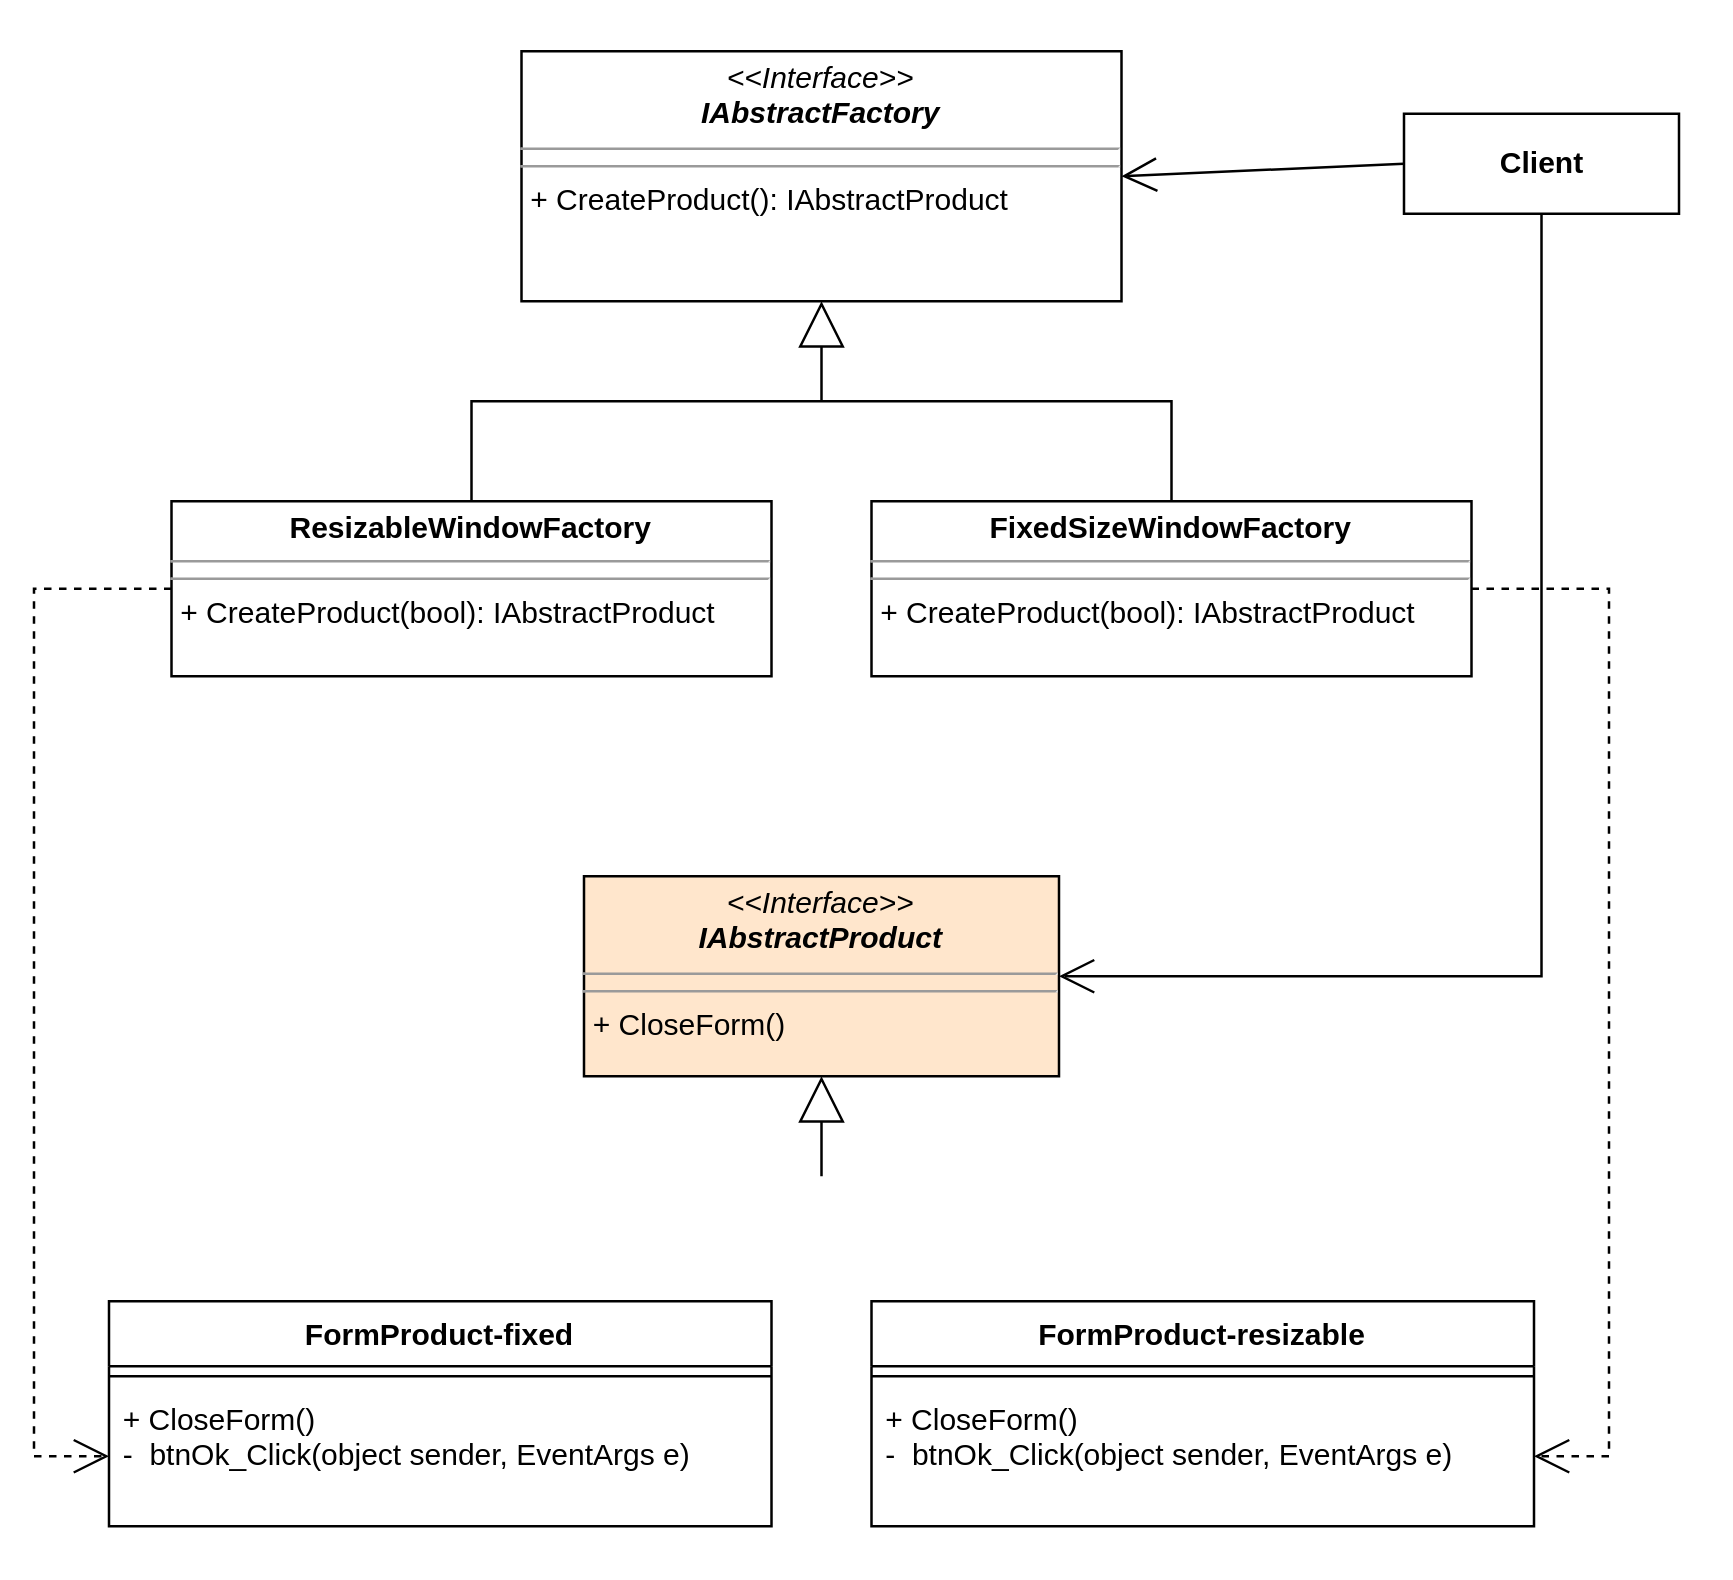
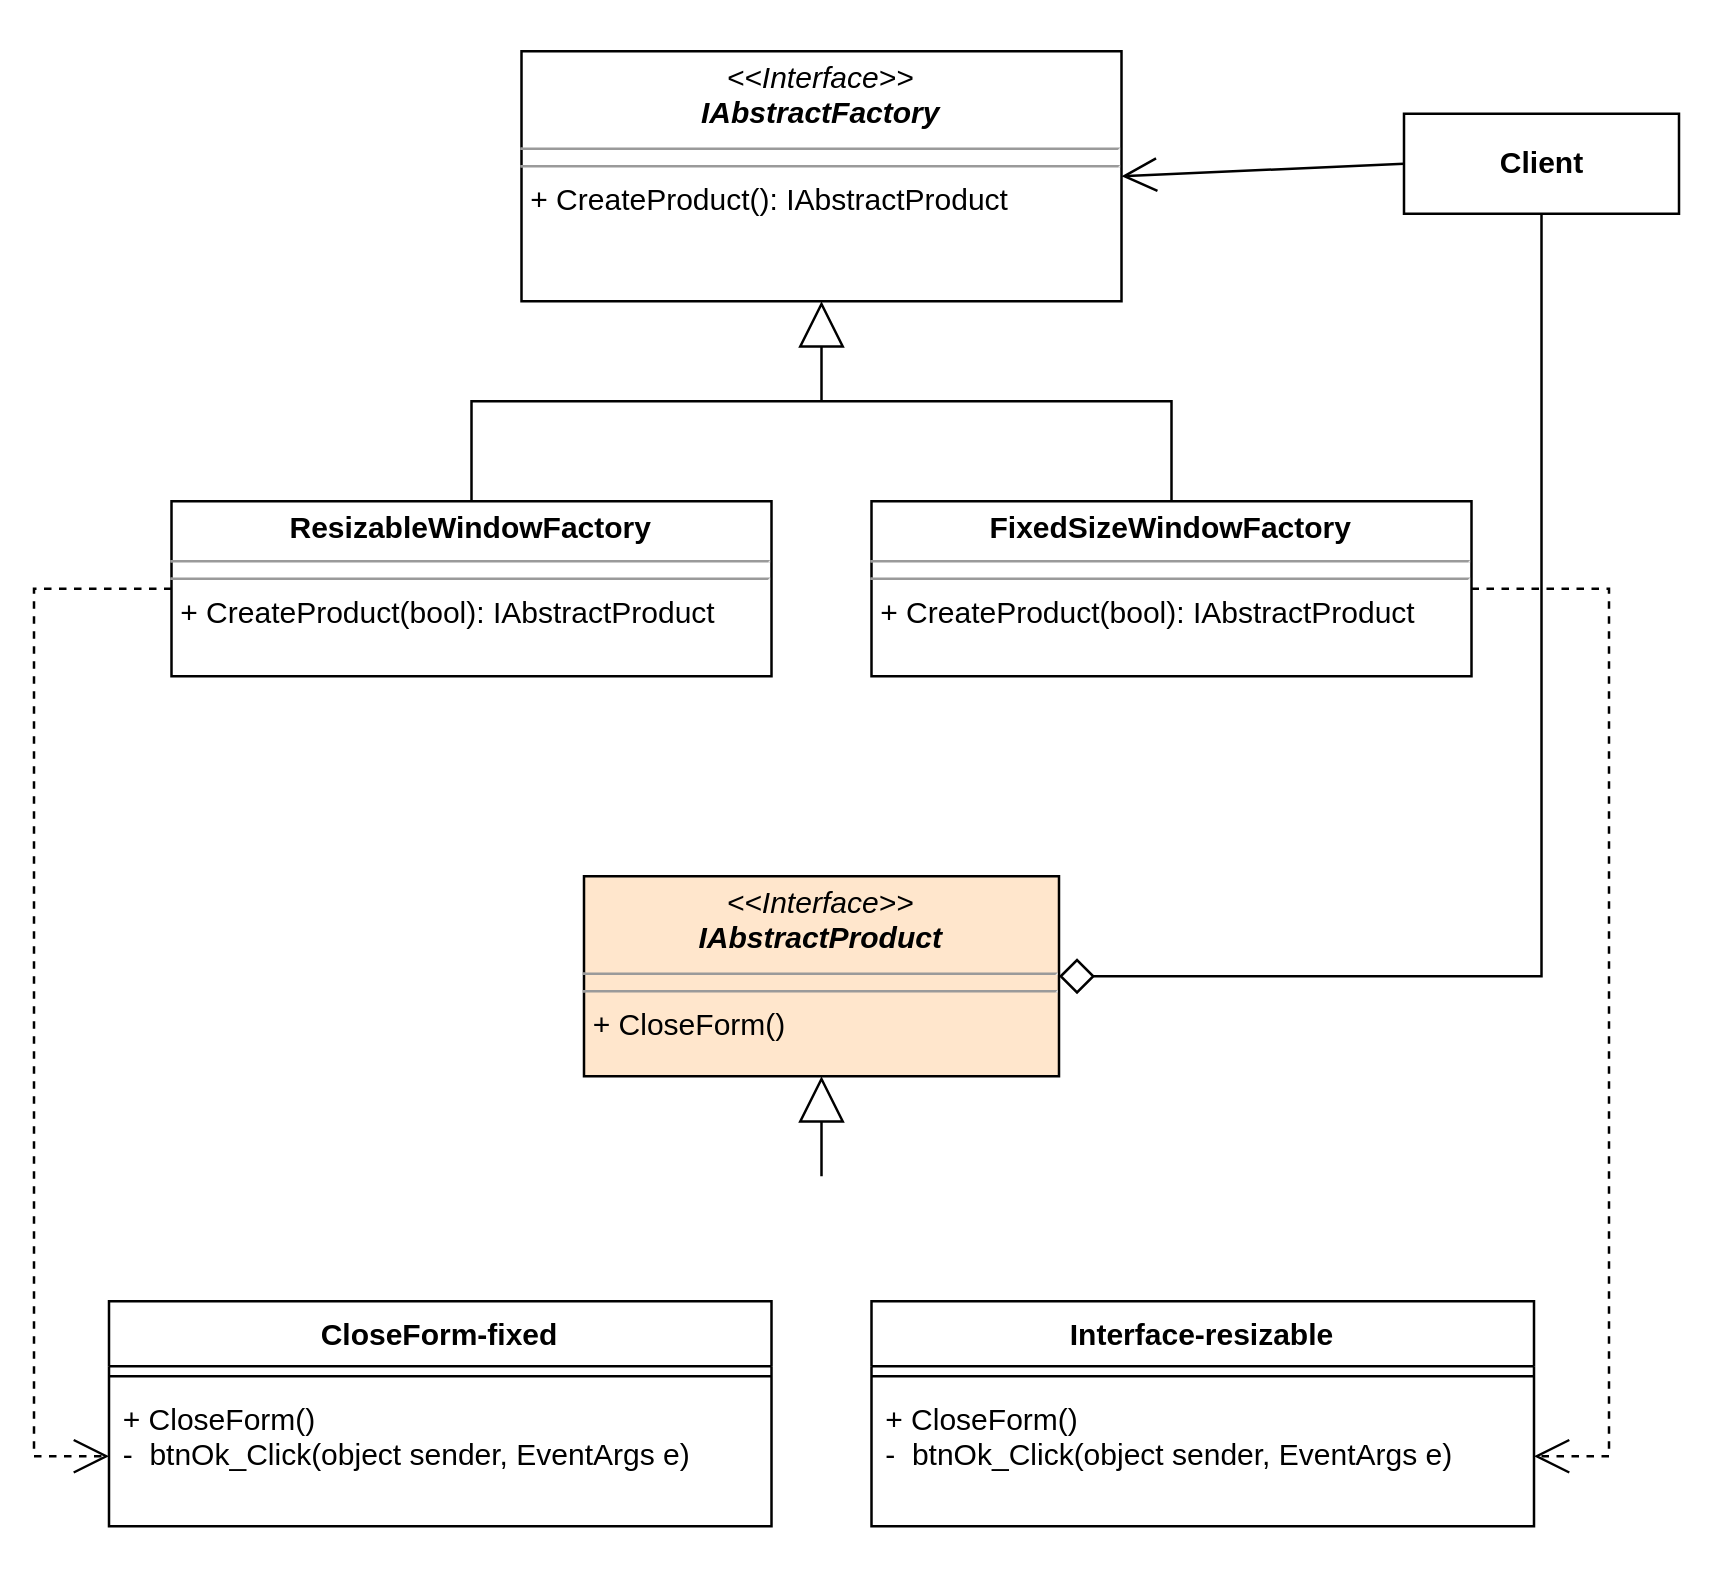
edge "Client" -> "<<Interface>> IAbstractProduct + CloseForm()": arrowhead open -> diamond
node "FormProduct-fixed": label "FormProduct-fixed" -> "CloseForm-fixed"
node "FormProduct-resizable": label "FormProduct-resizable" -> "Interface-resizable"
